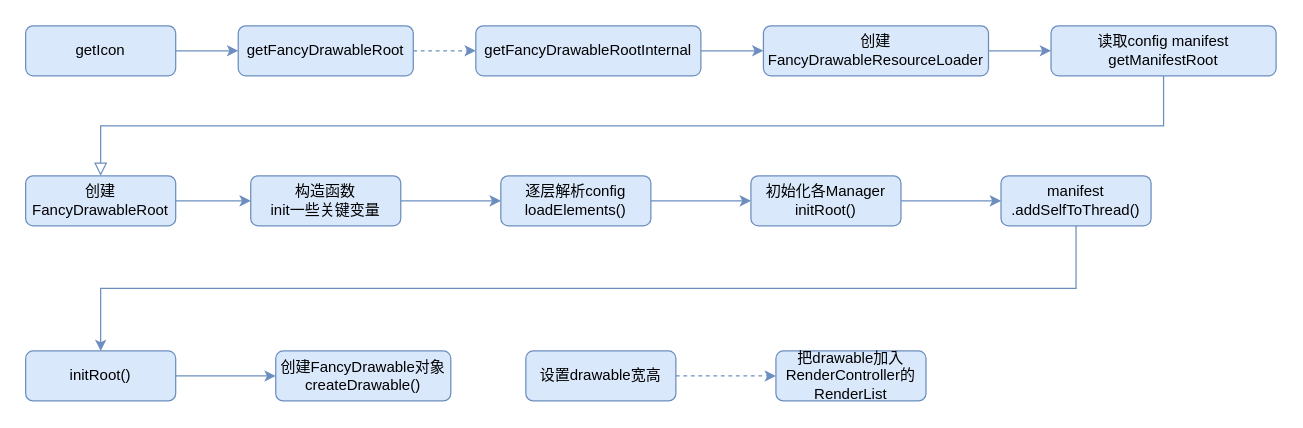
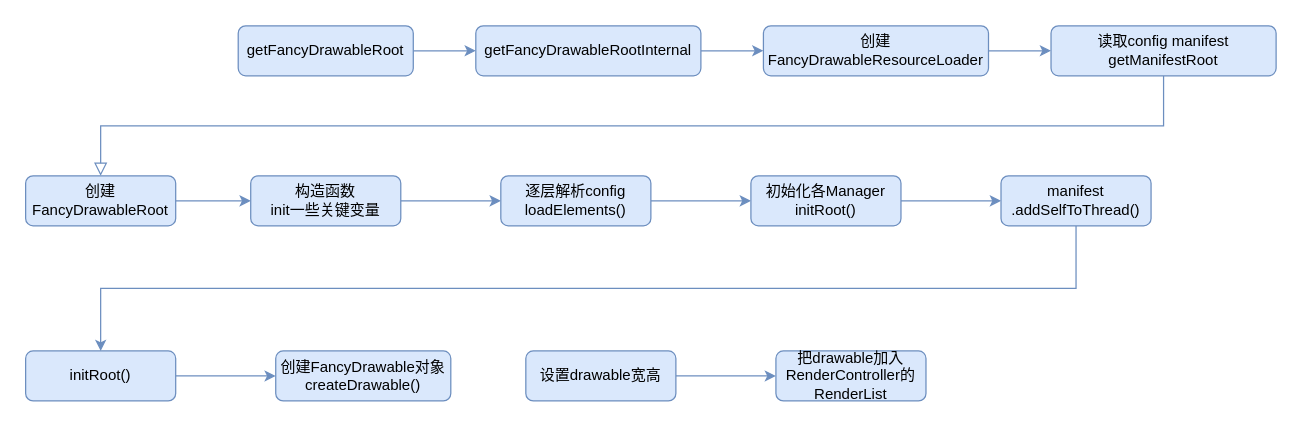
node "getIcon": removed
edge "getIcon" -> "getFancyDrawableRoot": removed
edge "getFancyDrawableRoot" -> "getFancyDrawableRootInternal": style dashed -> solid
edge "设置drawable宽高" -> "把drawable加入RenderController的RenderList": style dashed -> solid
